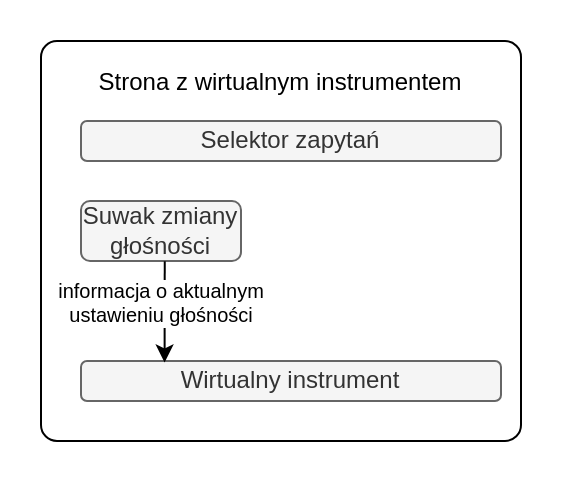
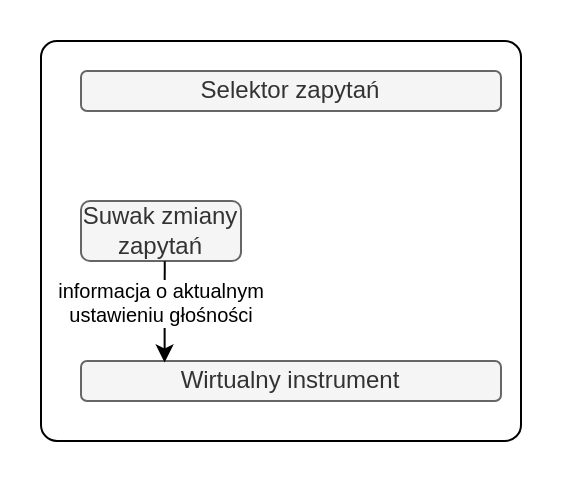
node "Selektor zapytań": moved (291, 141) -> (291, 91)
node "Suwak zmiany głośności": label "Suwak zmiany głośności" -> "Suwak zmiany zapytań"
